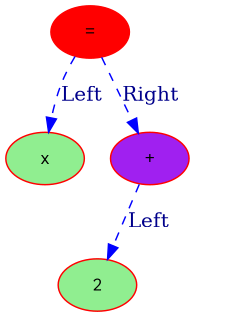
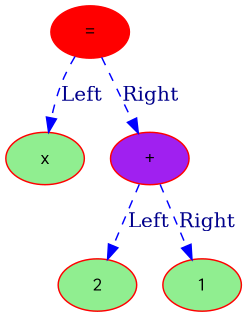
node "1": added
